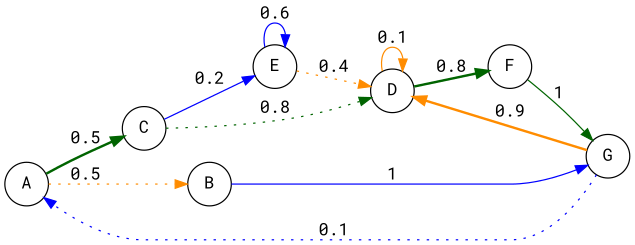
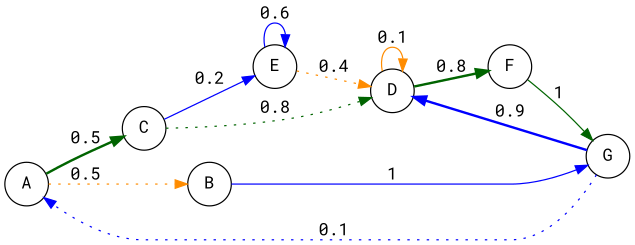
edge "G" -> "D": color darkorange -> blue
